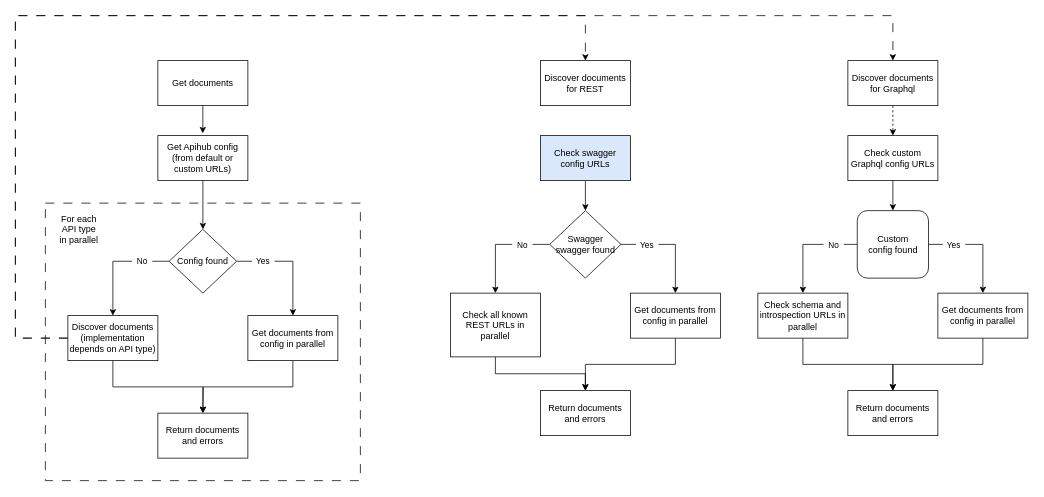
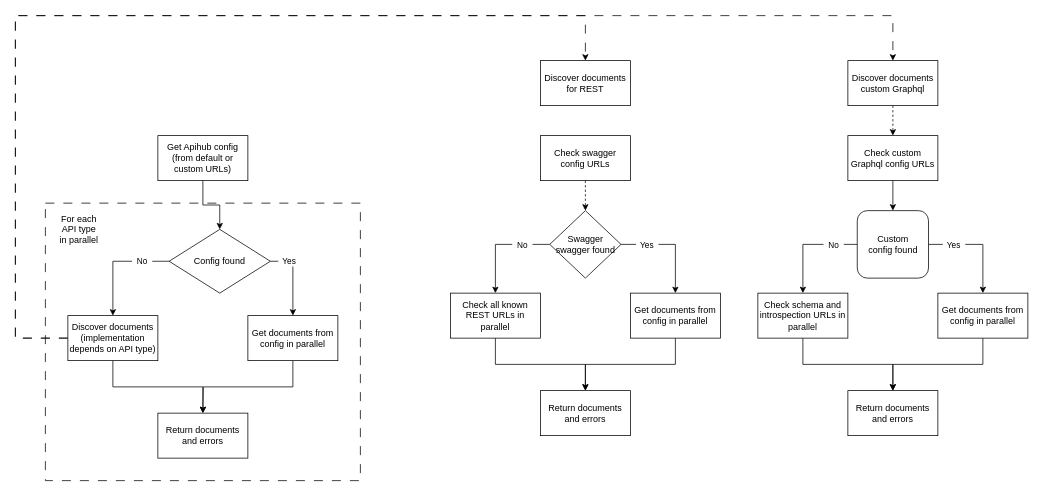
node "Get documents": removed
node "Discover documents for Graphql": label "Discover documents for Graphql" -> "Discover documents custom Graphql"
edge "Get documents" -> "Get Apihub config (from default or custom URLs)": removed
node "Check swagger config URLs": fillcolor #dae8fc -> #ffffff
edge "Check swagger config URLs" -> "Swagger swagger found": style solid -> dashed
node "Config found": size 68x64 -> 101x64
node "Check all known REST URLs in parallel": size 90x64 -> 90x45
